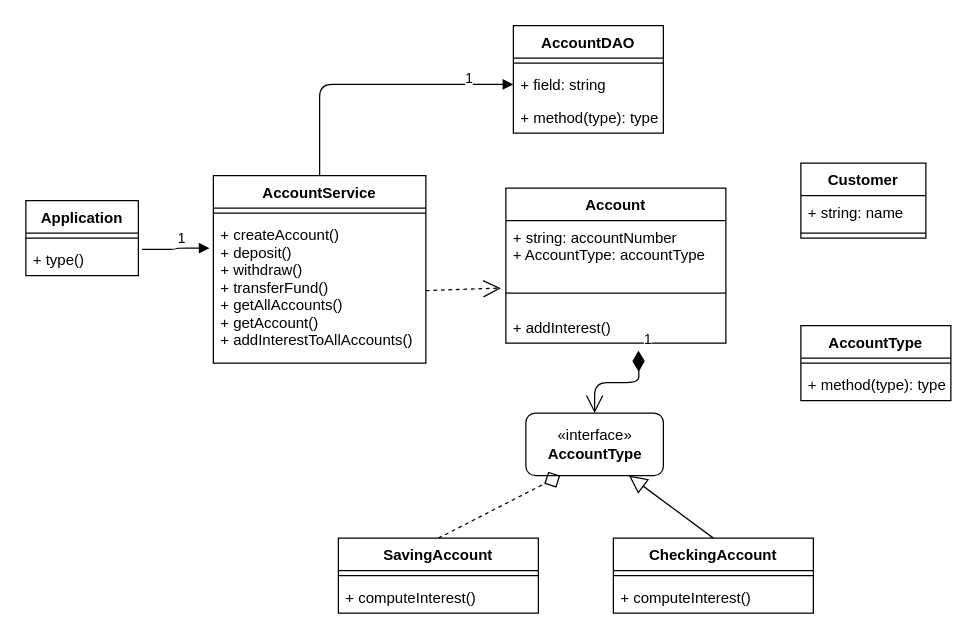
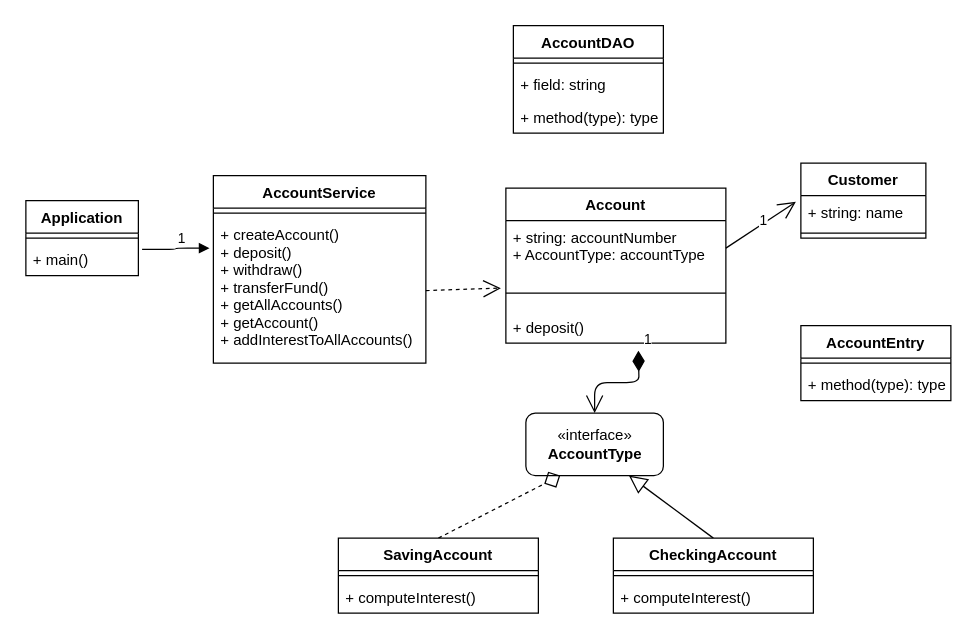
edge "AccountService" -> "+ field: string": removed, label "1"
edge "+ string: accountNumber + AccountType: accountType" -> "+ string: name": added, label "1"
node "+ type()": label "+ type()" -> "+ main()"
node "+ addInterest()": label "+ addInterest()" -> "+ deposit()"
node "AccountType": label "AccountType" -> "AccountEntry"
